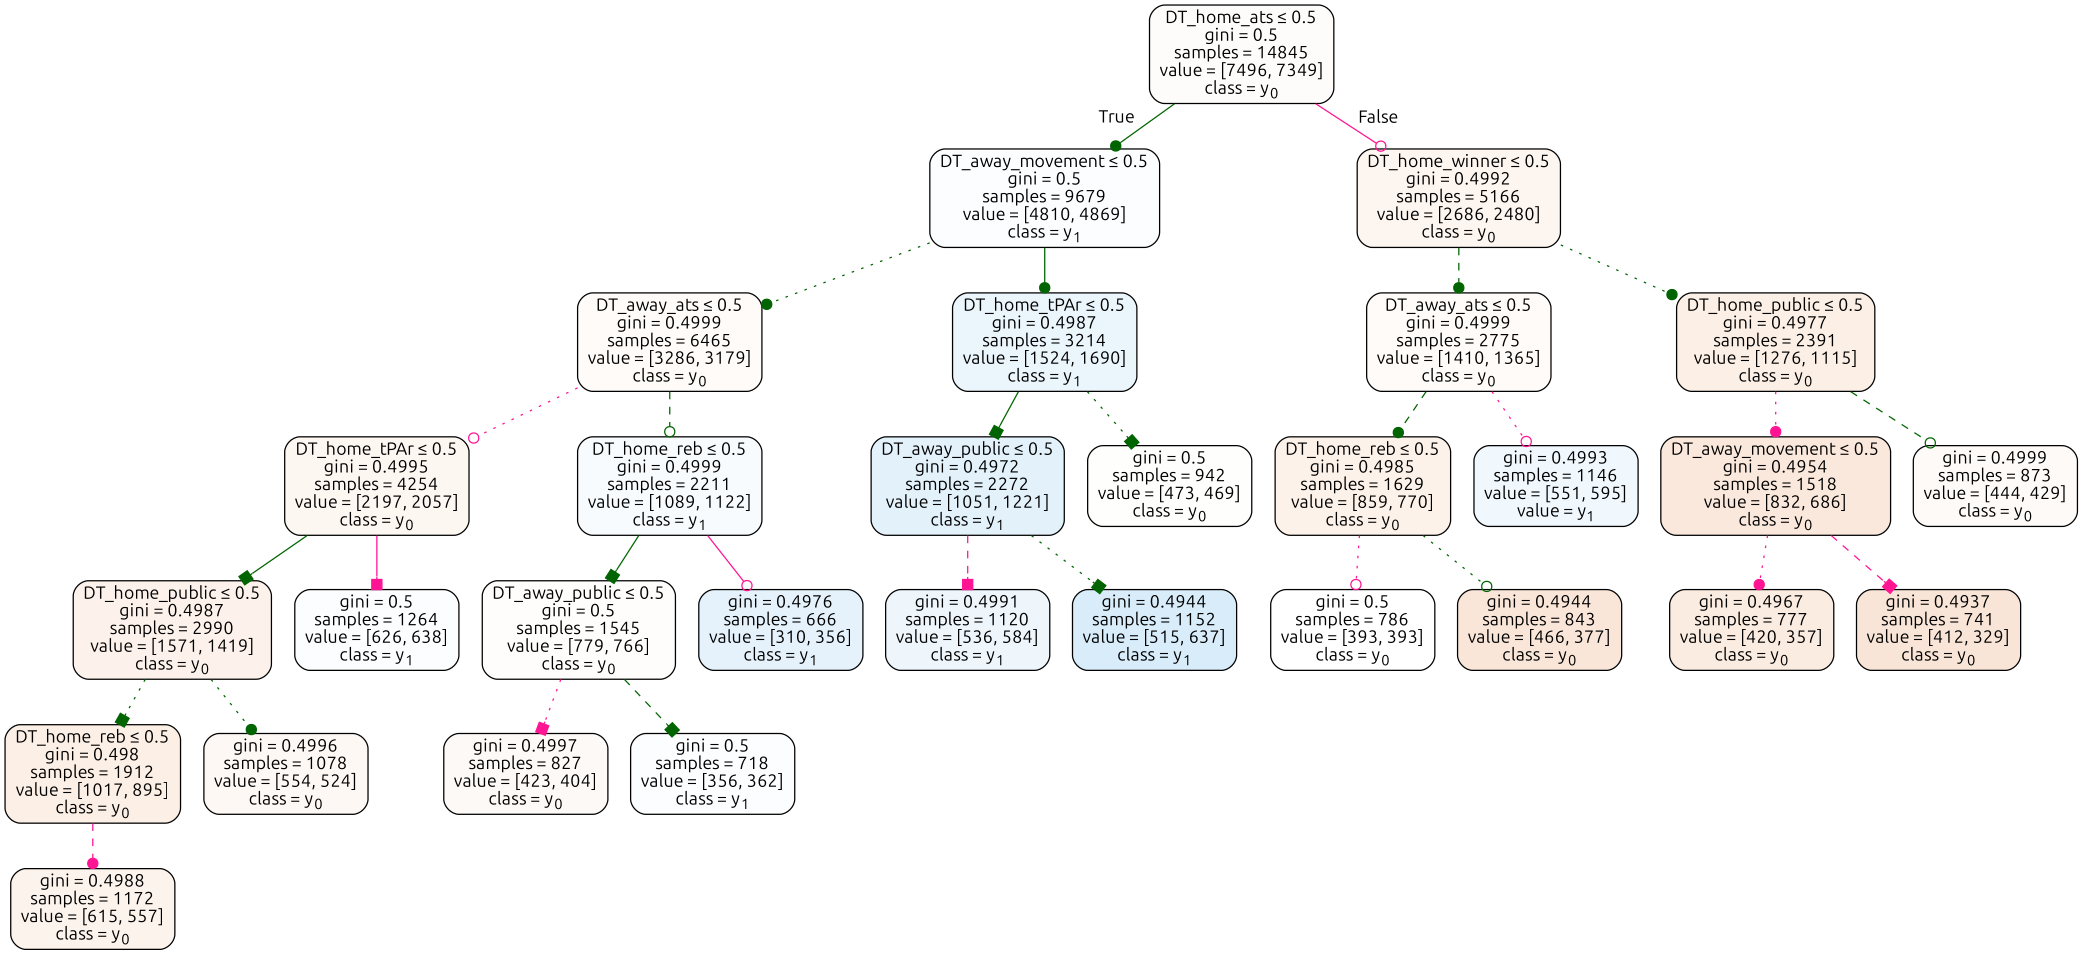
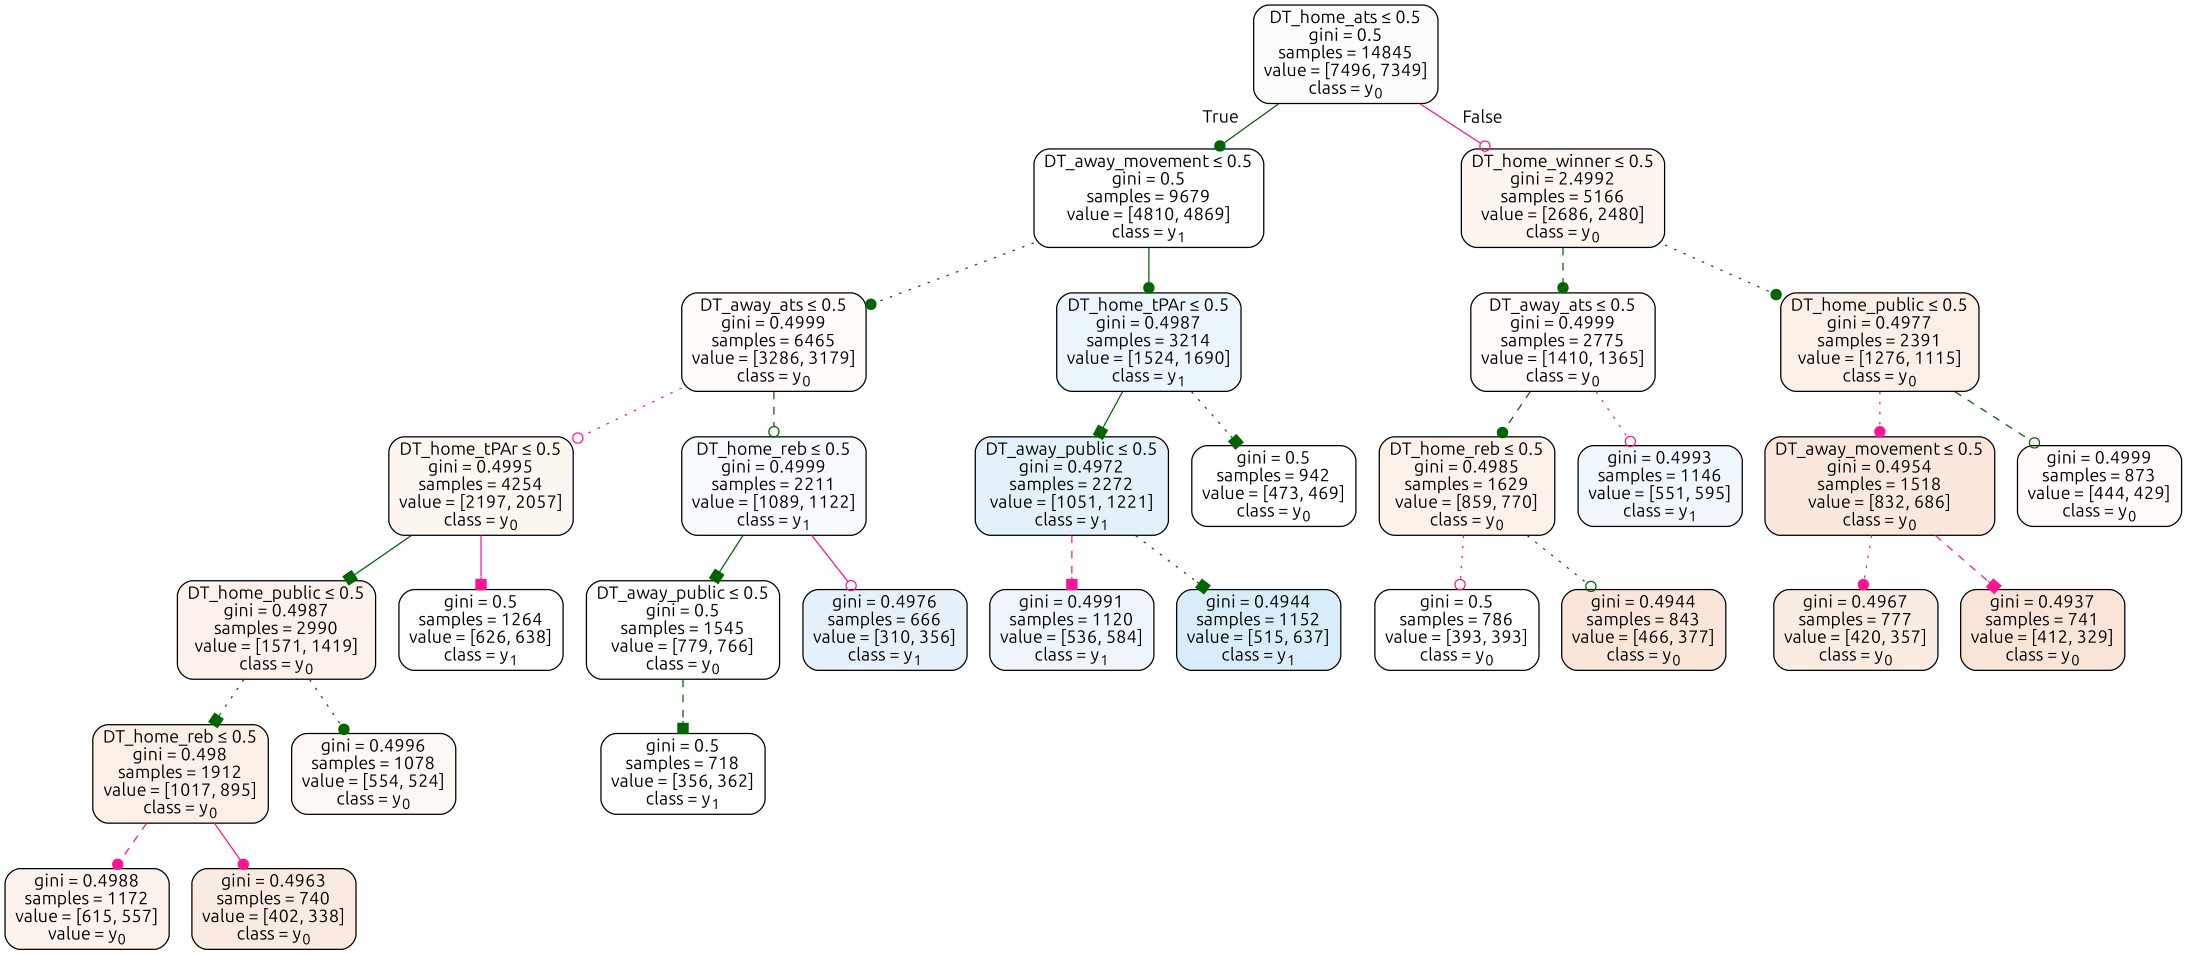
node "DT_home_winner ≤ 0.5": text "gini = 0.4992" -> "gini = 2.4992"
node "gini = 0.4993": text "value = y" -> "class = y"
node "gini = 0.4997": removed
node "gini = 0.4963": added
node "gini = 0.4988": text "class = y" -> "value = y"
